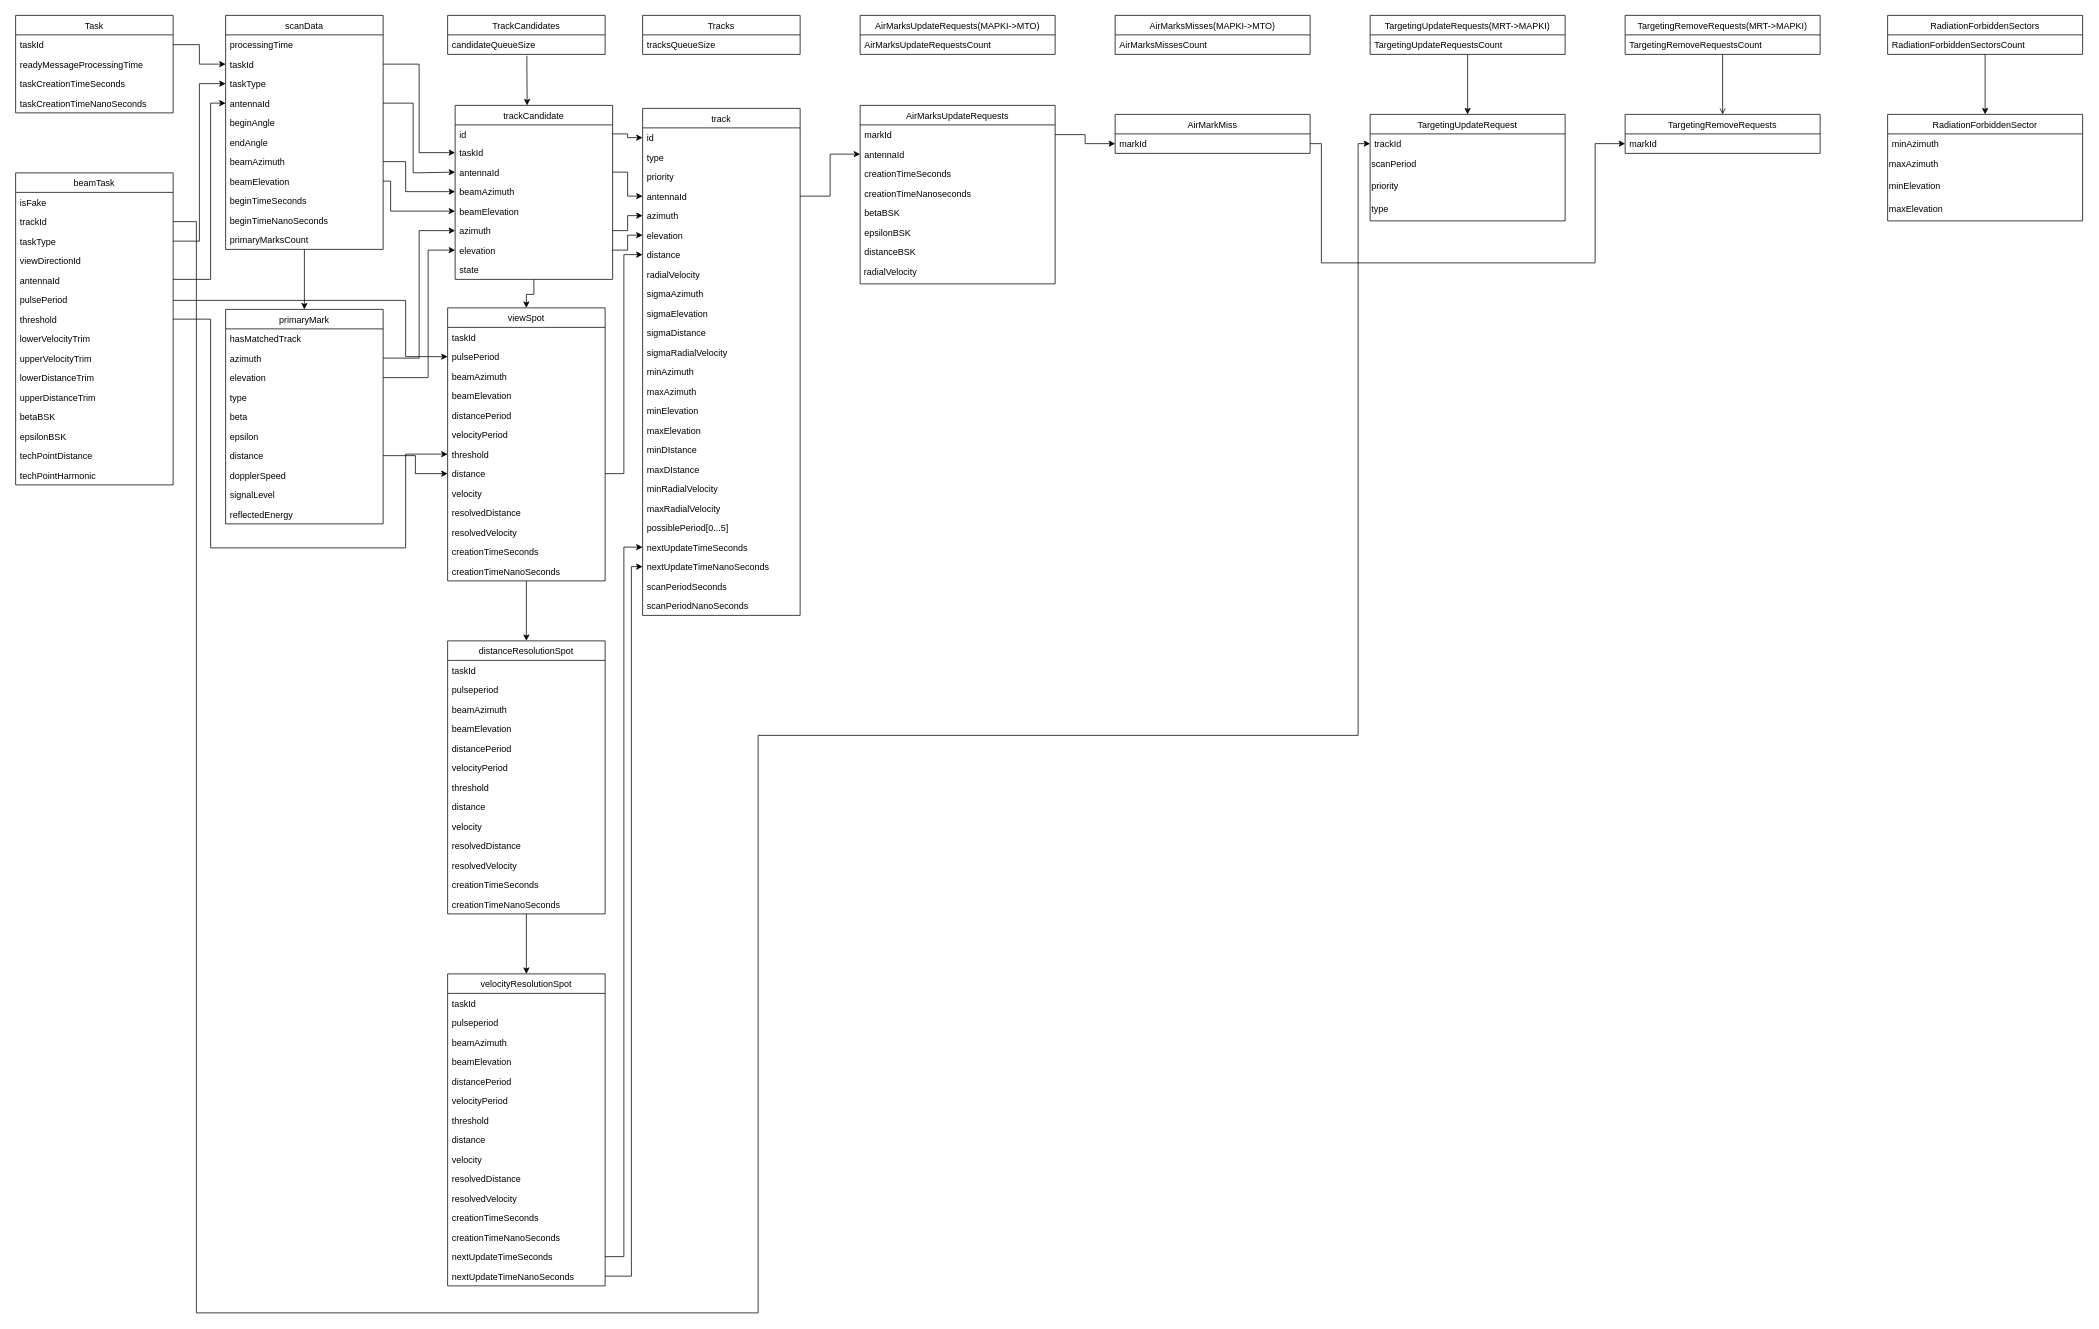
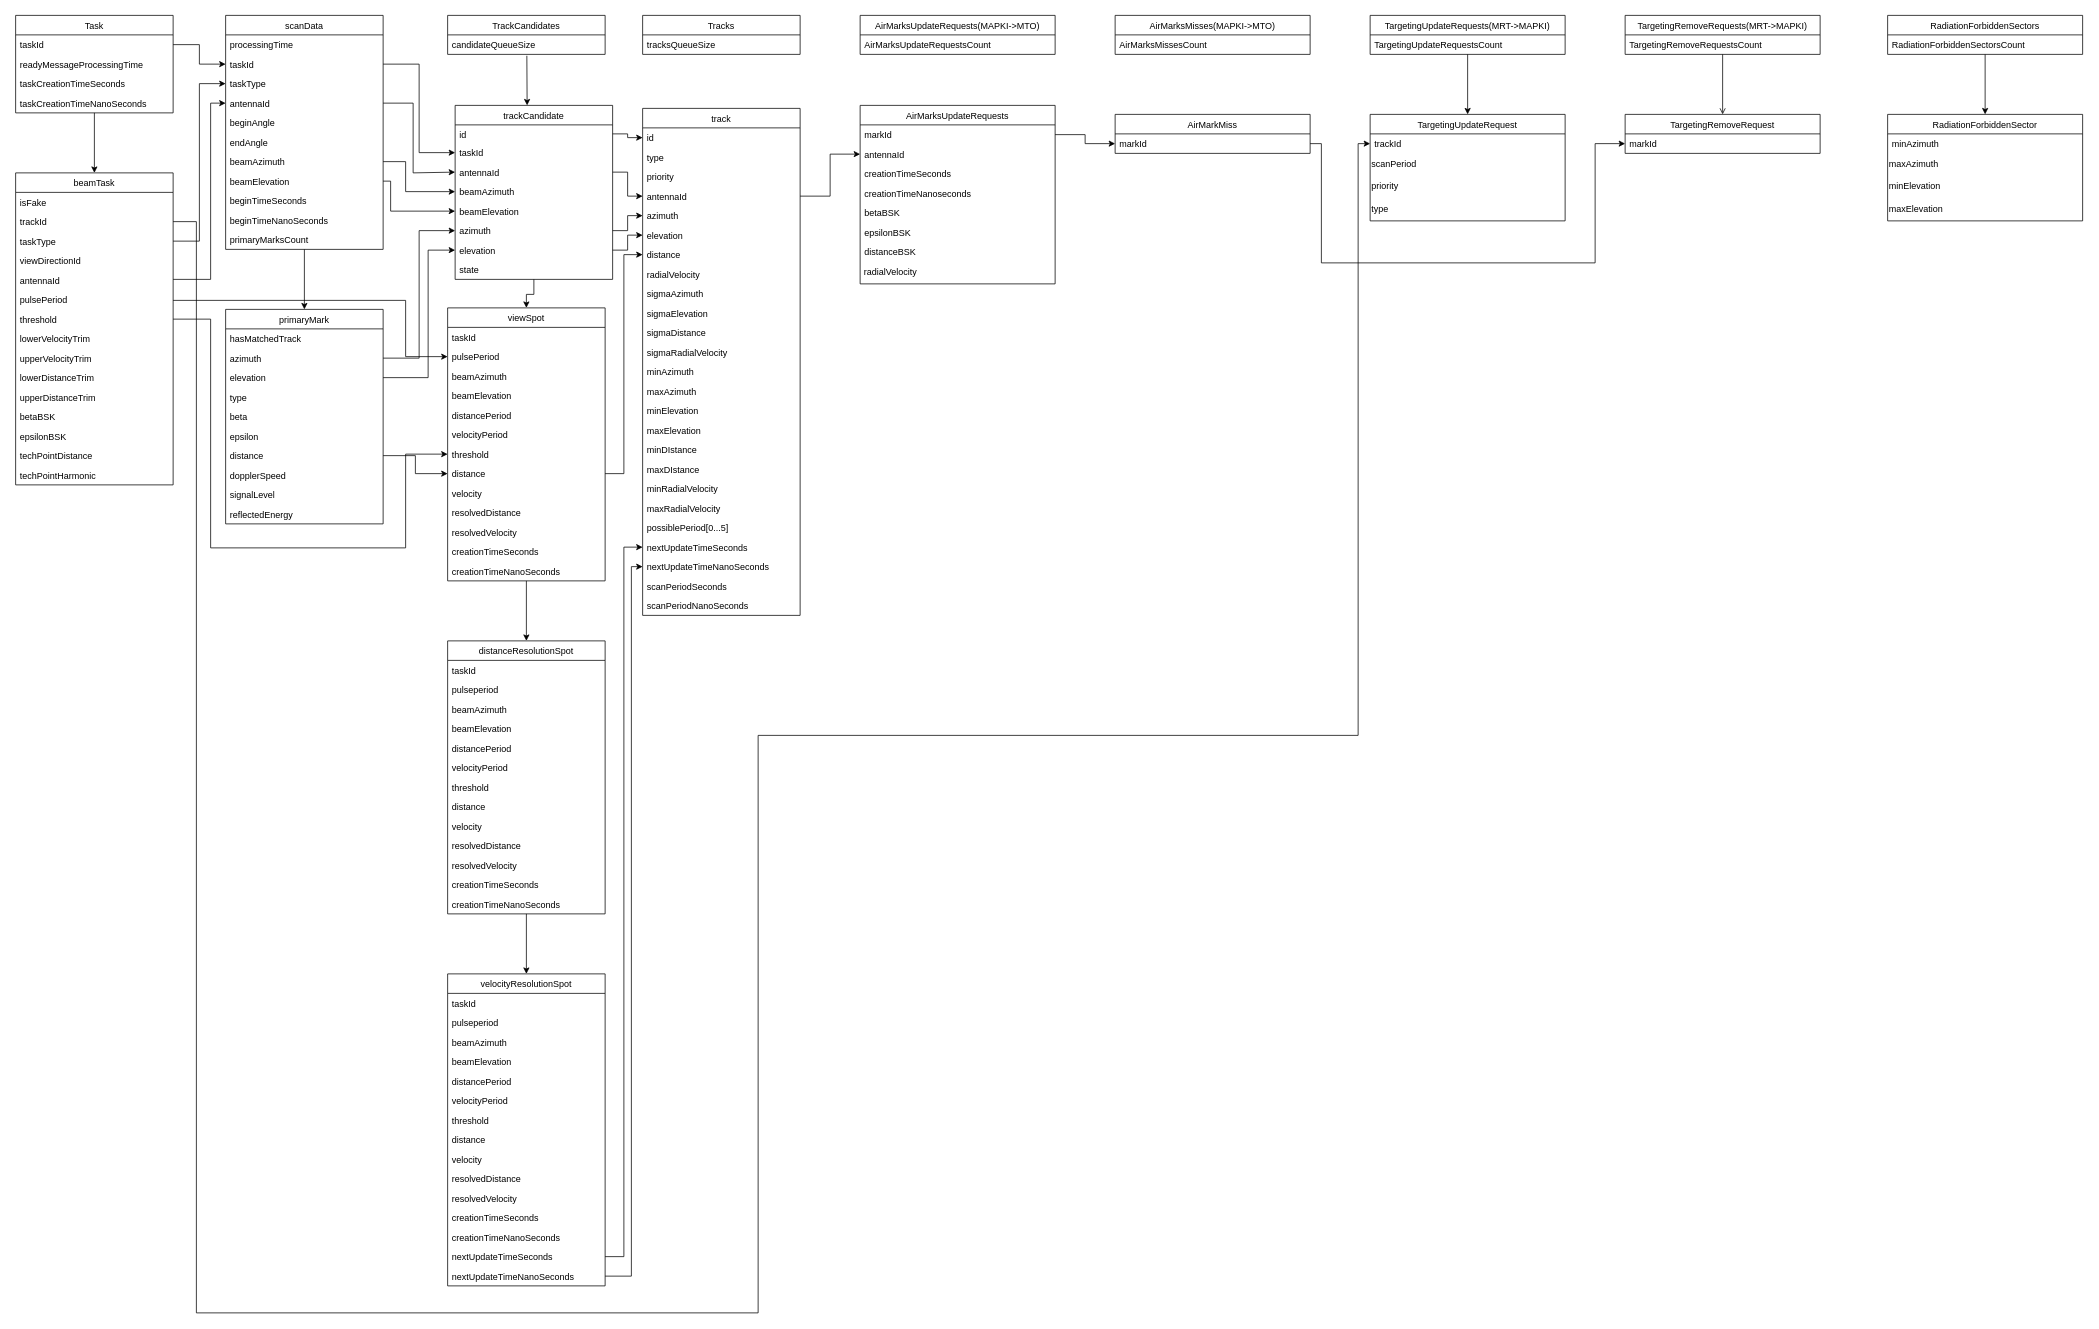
node "TargetingRemoveRequests": label "TargetingRemoveRequests" -> "TargetingRemoveRequest"
edge "Task" -> "beamTask": added
